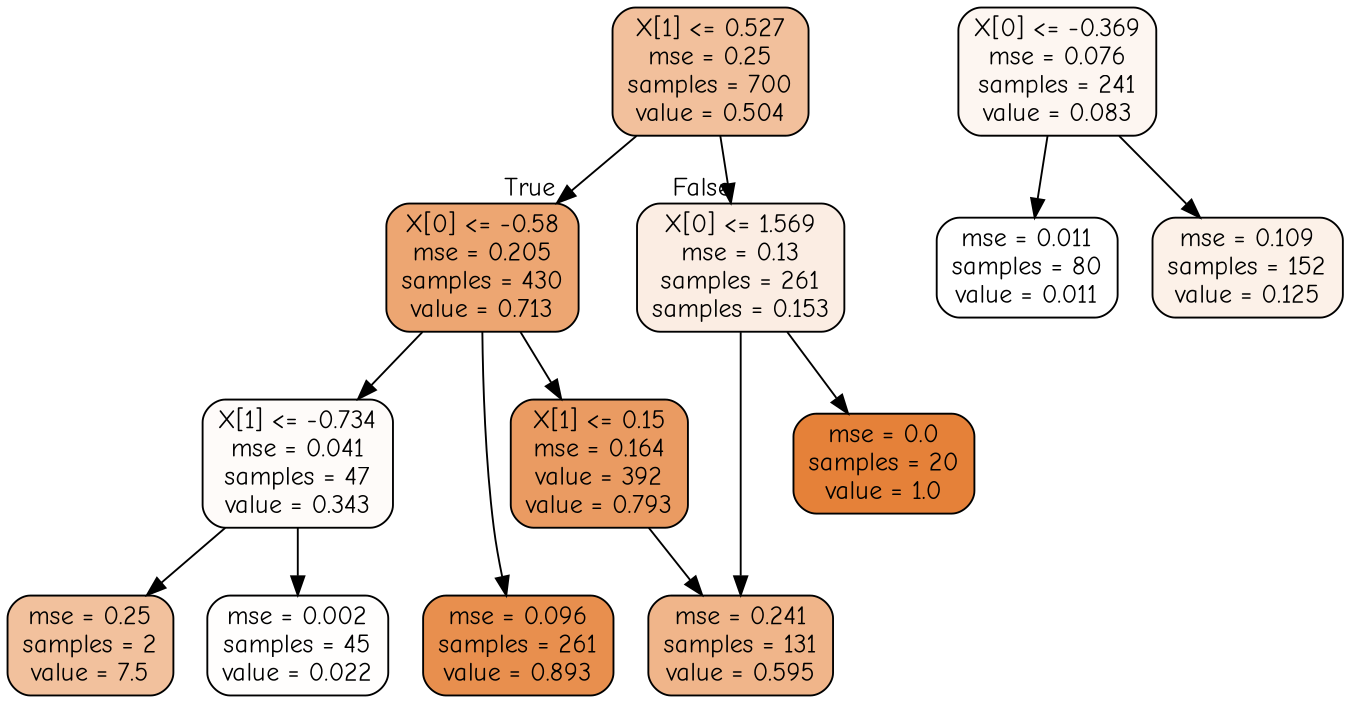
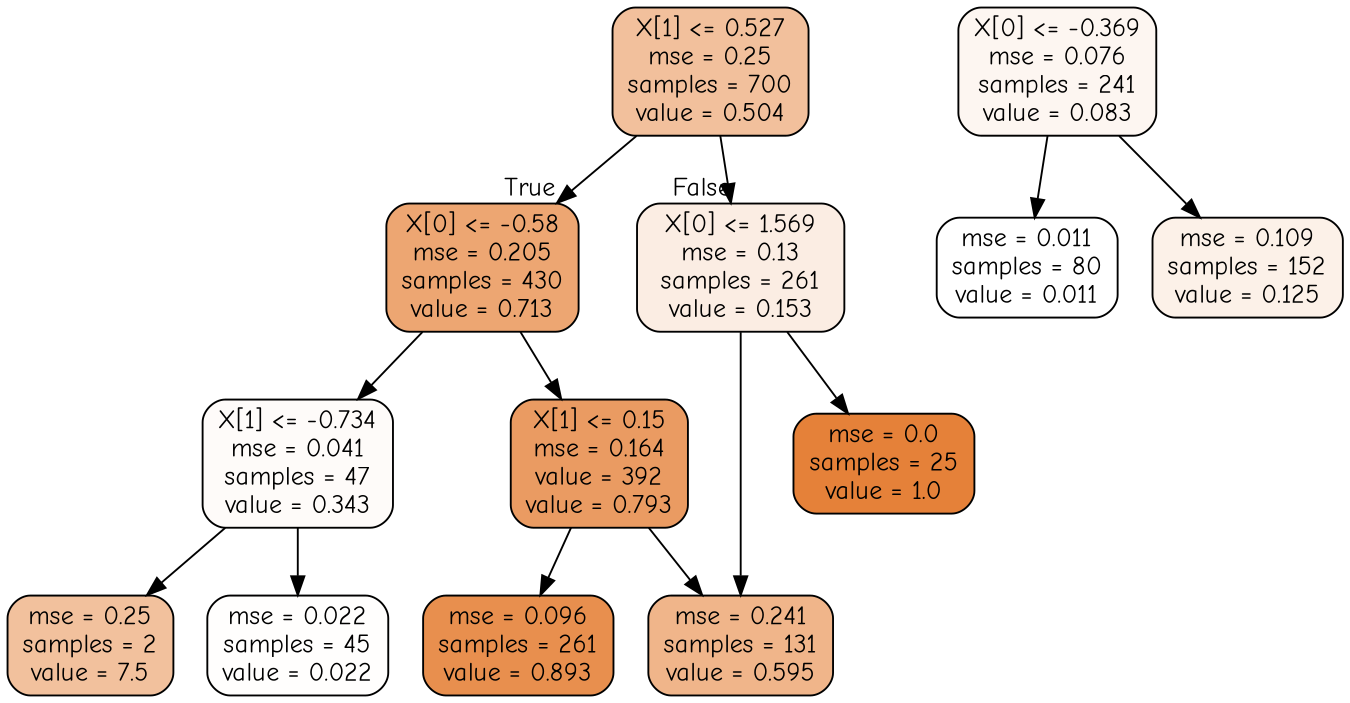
node "X[0] <= 1.569 mse = 0.13 samples = 261 samples = 0.153": label "X[0] <= 1.569 mse = 0.13 samples = 261 samples = 0.153" -> "X[0] <= 1.569 mse = 0.13 samples = 261 value = 0.153"
edge "X[0] <= -0.58 mse = 0.205 samples = 430 value = 0.713" -> "mse = 0.096 samples = 261 value = 0.893": now "X[1] <= 0.15 mse = 0.164 value = 392 value = 0.793" -> "mse = 0.096 samples = 261 value = 0.893"
node "mse = 0.0 samples = 20 value = 1.0": label "mse = 0.0 samples = 20 value = 1.0" -> "mse = 0.0 samples = 25 value = 1.0"
node "mse = 0.002 samples = 45 value = 0.022": label "mse = 0.002 samples = 45 value = 0.022" -> "mse = 0.022 samples = 45 value = 0.022"
